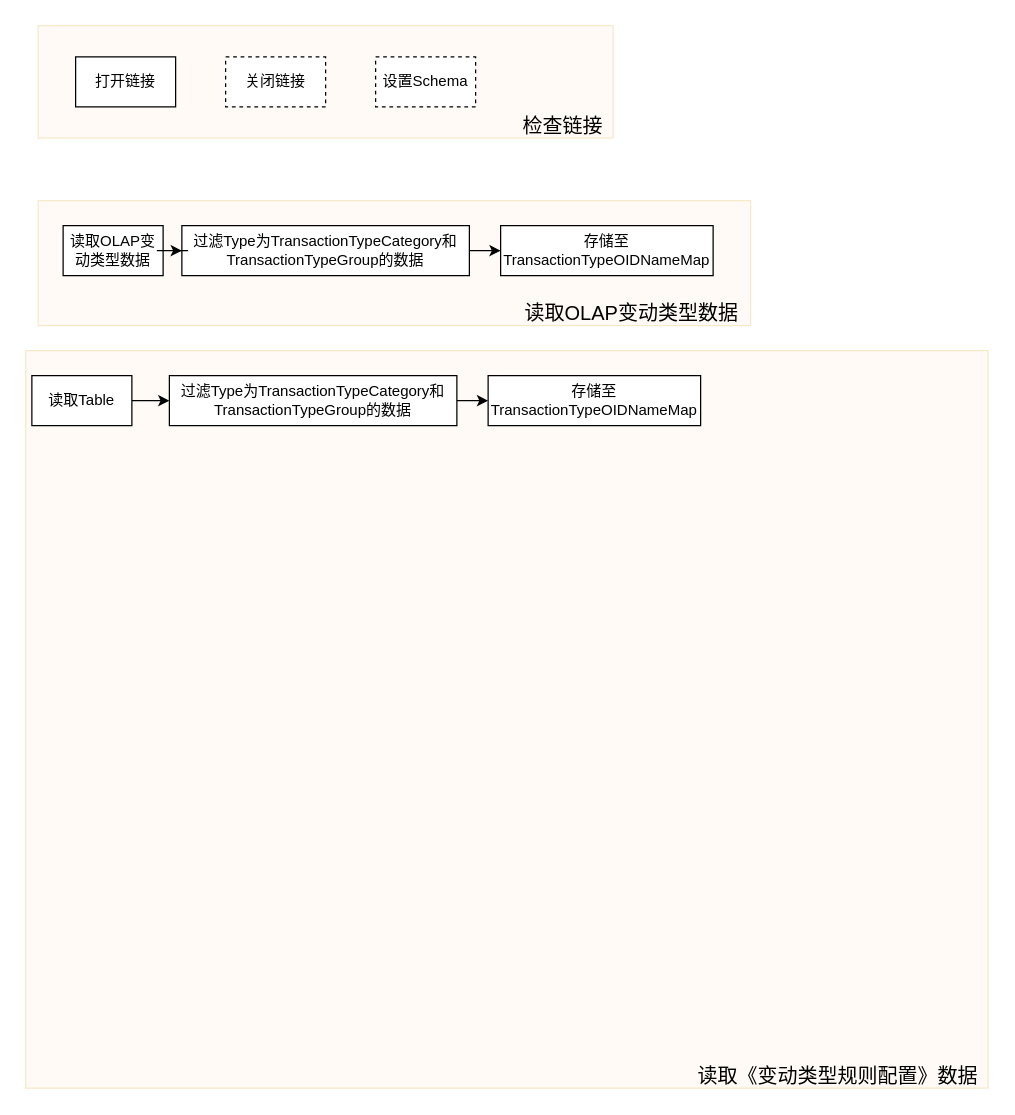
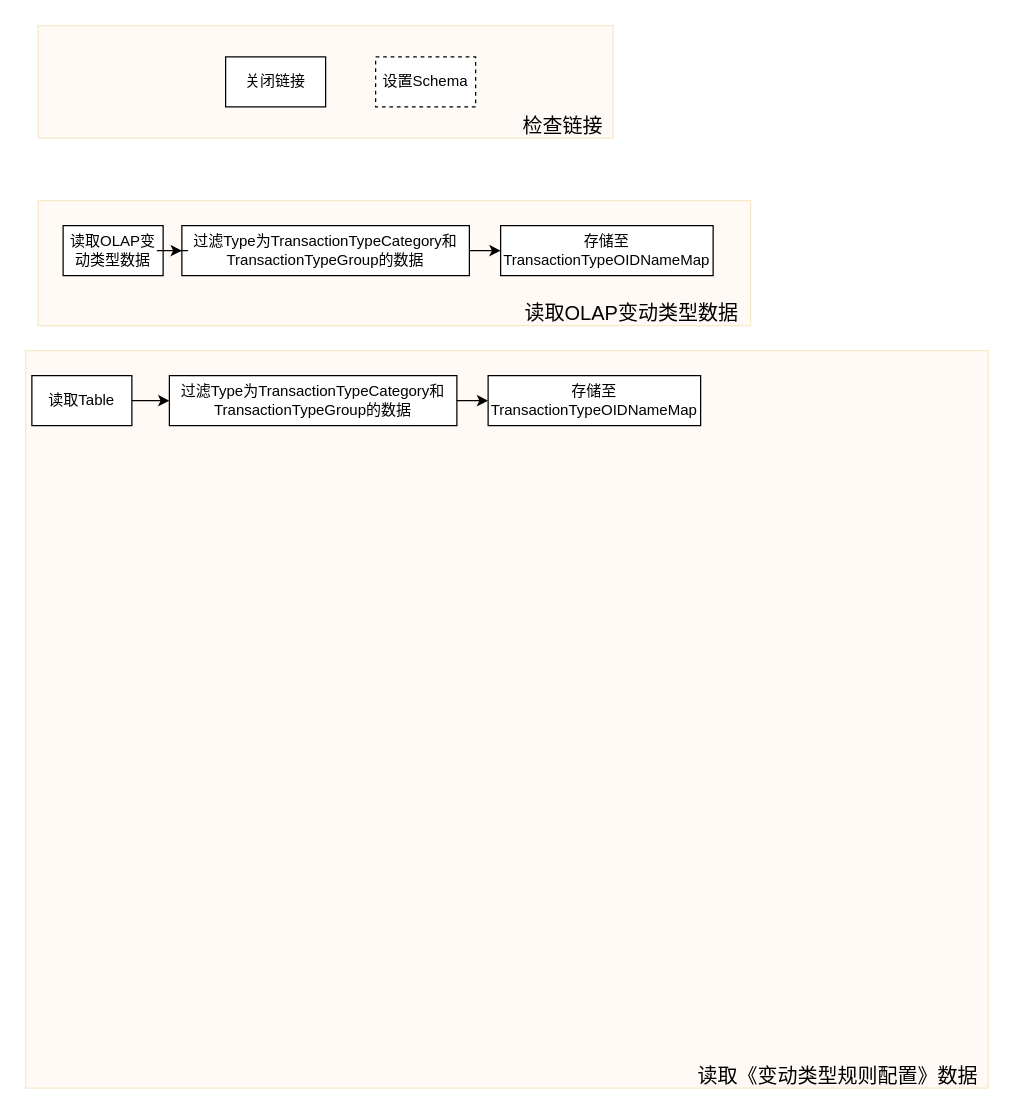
node "打开链接": removed
node "关闭链接": style dashed -> solid
